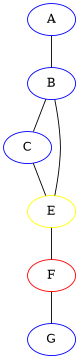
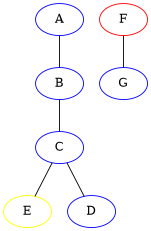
edge "B" -- "E": removed
node "D": added
edge "E" -- "F": removed
